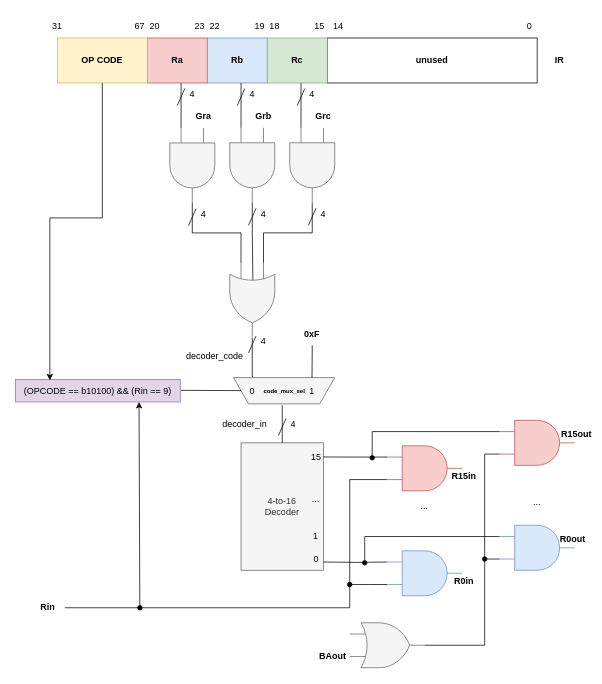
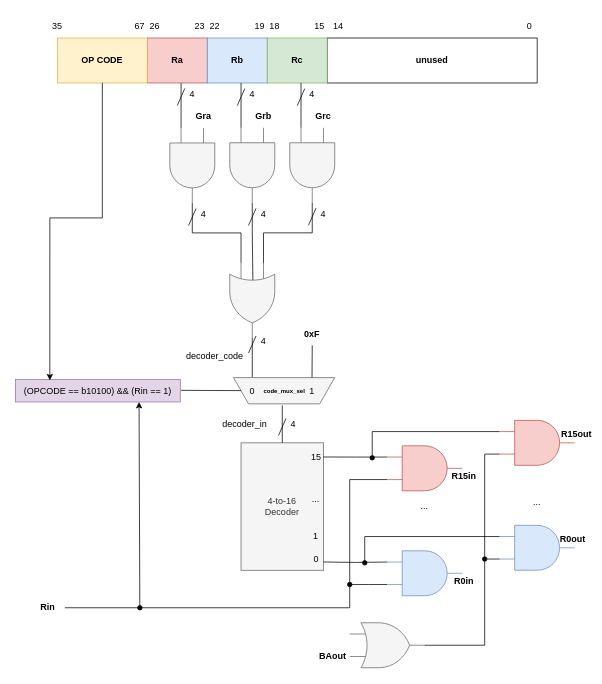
node "31": label "31" -> "35"
node "20": label "20" -> "26"
node "IR": removed
node "(OPCODE == b10100) && (Rin == 9)": label "(OPCODE == b10100) && (Rin == 9)" -> "(OPCODE == b10100) && (Rin == 1)"
